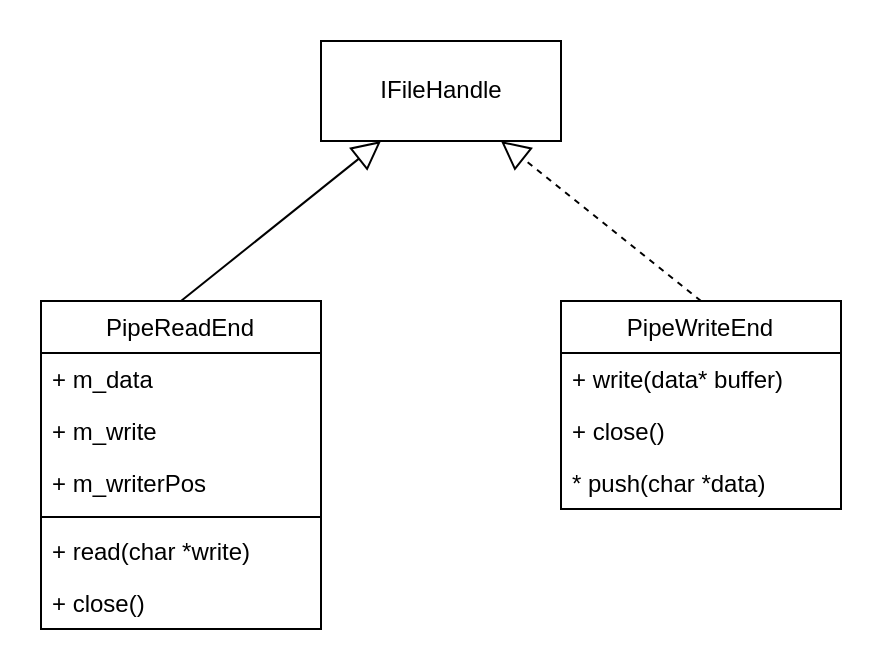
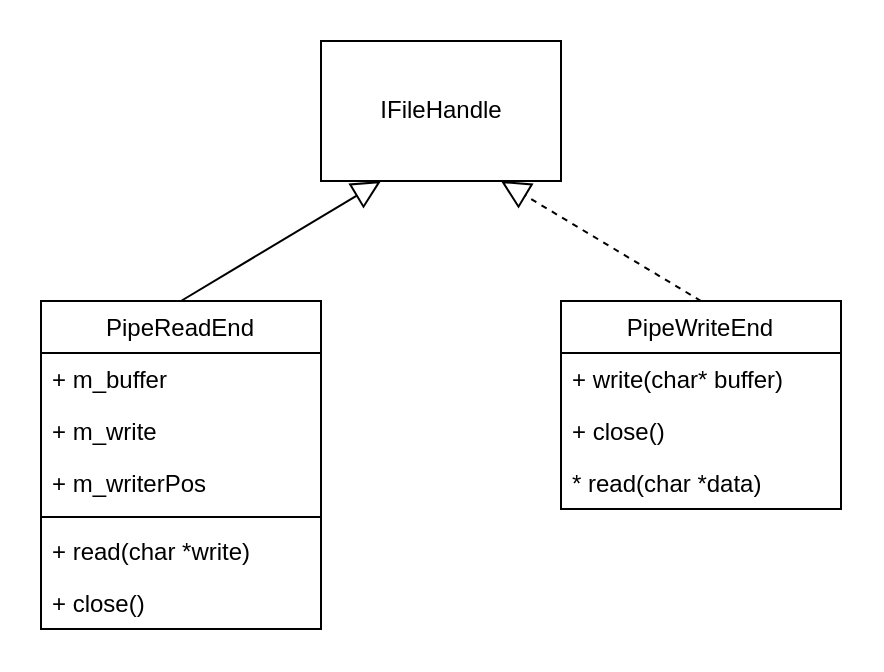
node "IFileHandle": size 240x100 -> 240x140
node "+ m_data": label "+ m_data" -> "+ m_buffer"
node "+ write(data* buffer)": label "+ write(data* buffer)" -> "+ write(char* buffer)"
node "* push(char *data)": label "* push(char *data)" -> "* read(char *data)"
